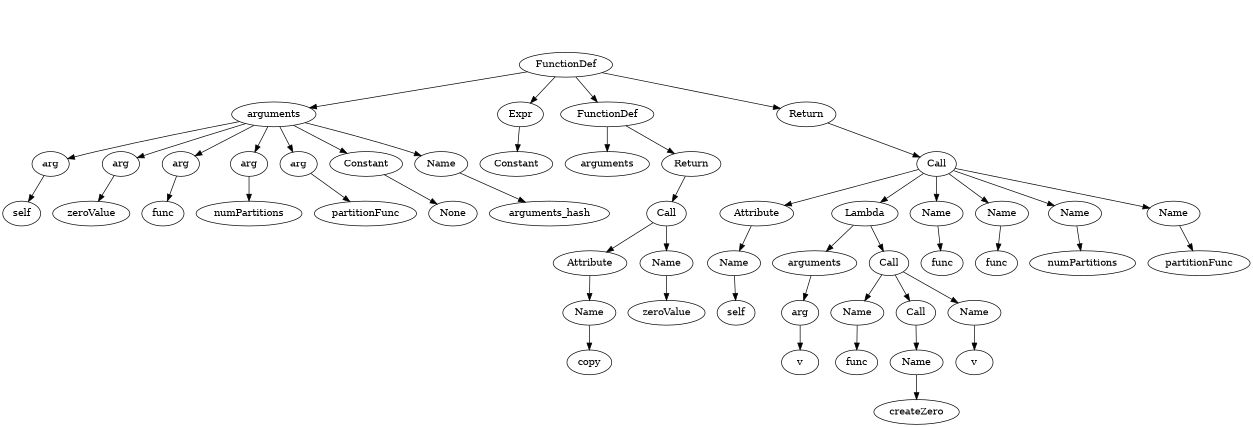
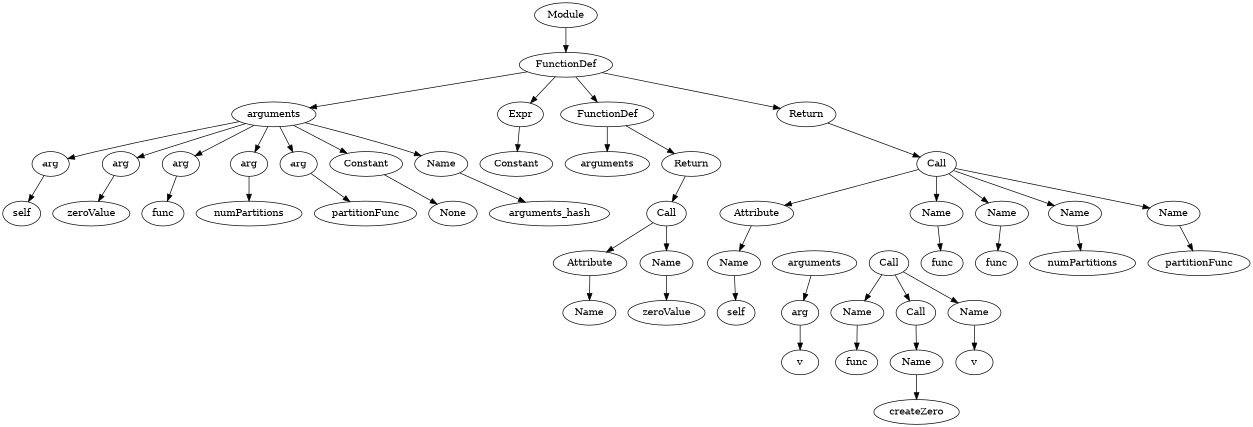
node "Module": added
node "Lambda": removed
node "copy": removed
